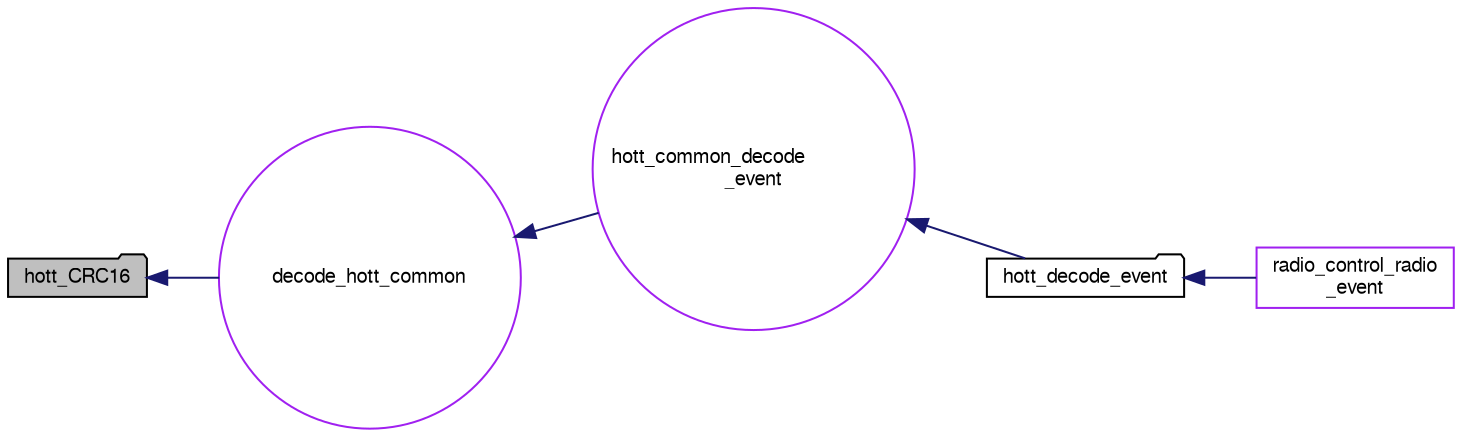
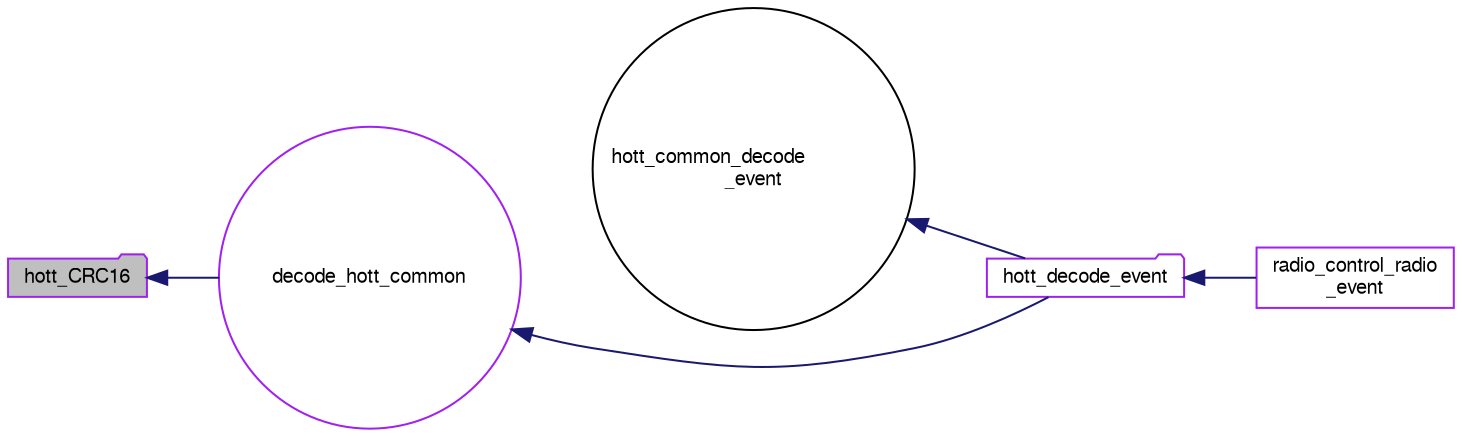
node "hott_common_decode _event": color purple -> black
edge "hott_common_decode _event" -> "decode_hott_common": now "hott_decode_event" -> "decode_hott_common"
node "hott_CRC16": color black -> purple
node "hott_decode_event": color black -> purple
